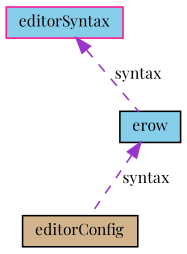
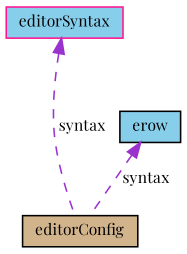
edge "erow" -> "editorSyntax": now "editorConfig" -> "editorSyntax"
